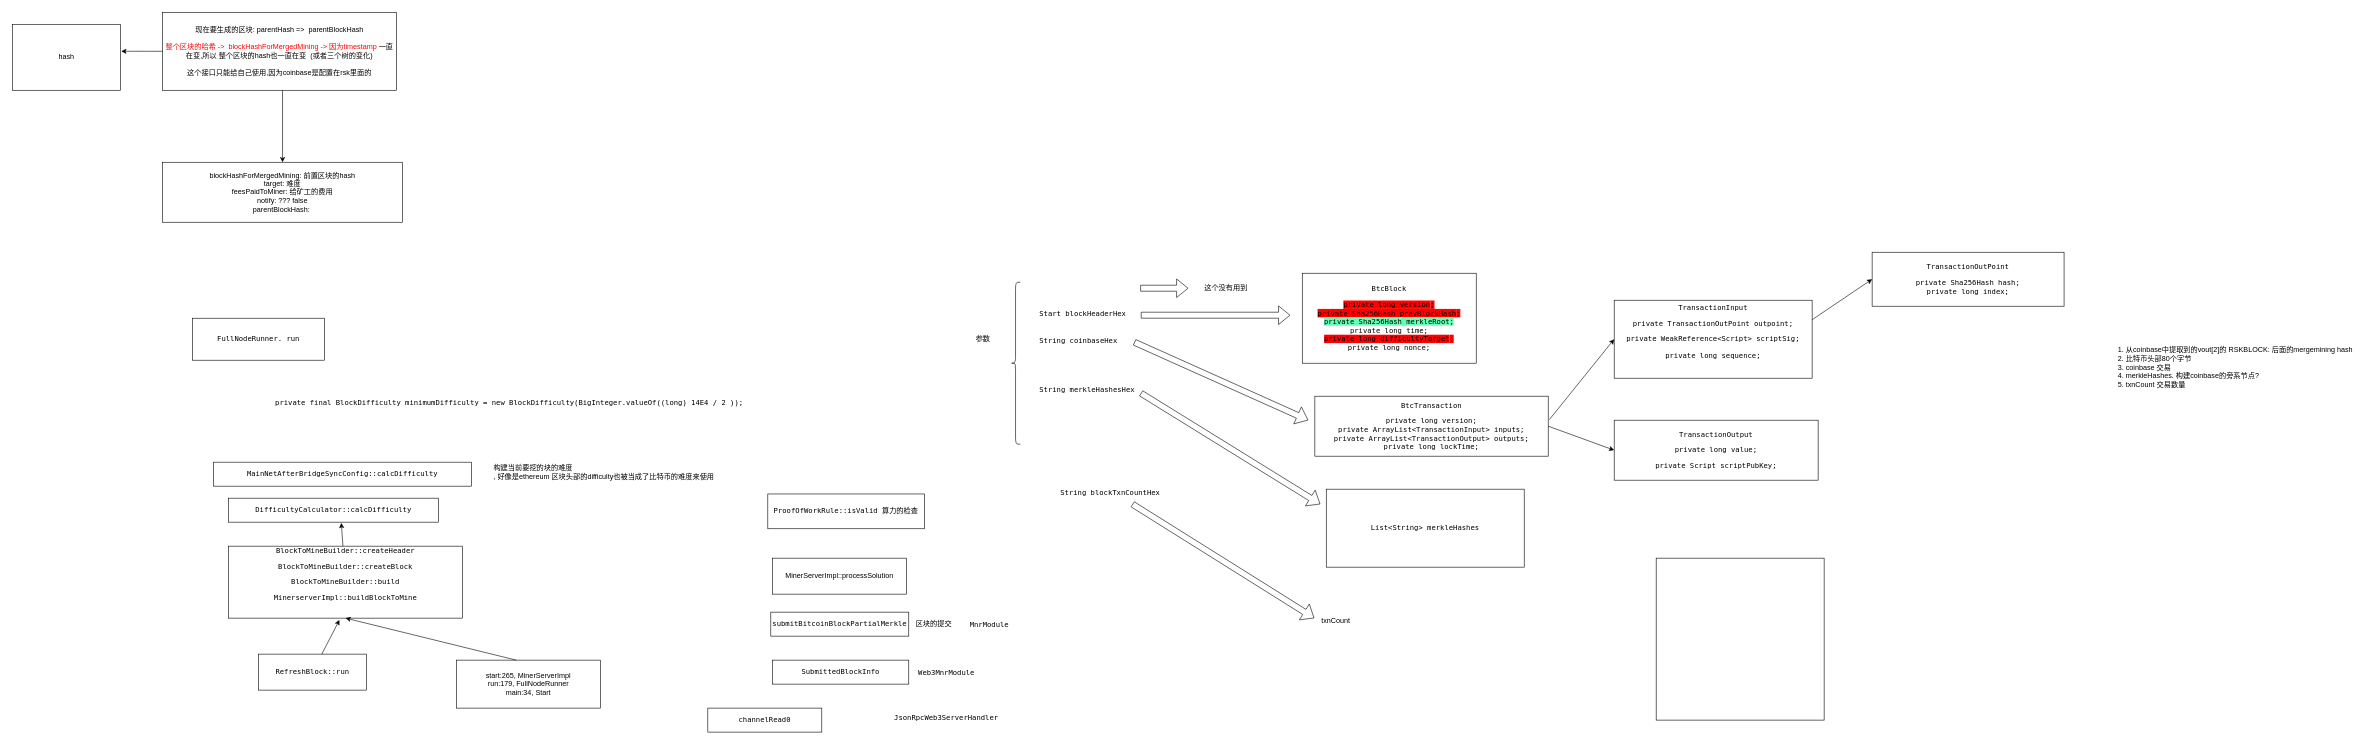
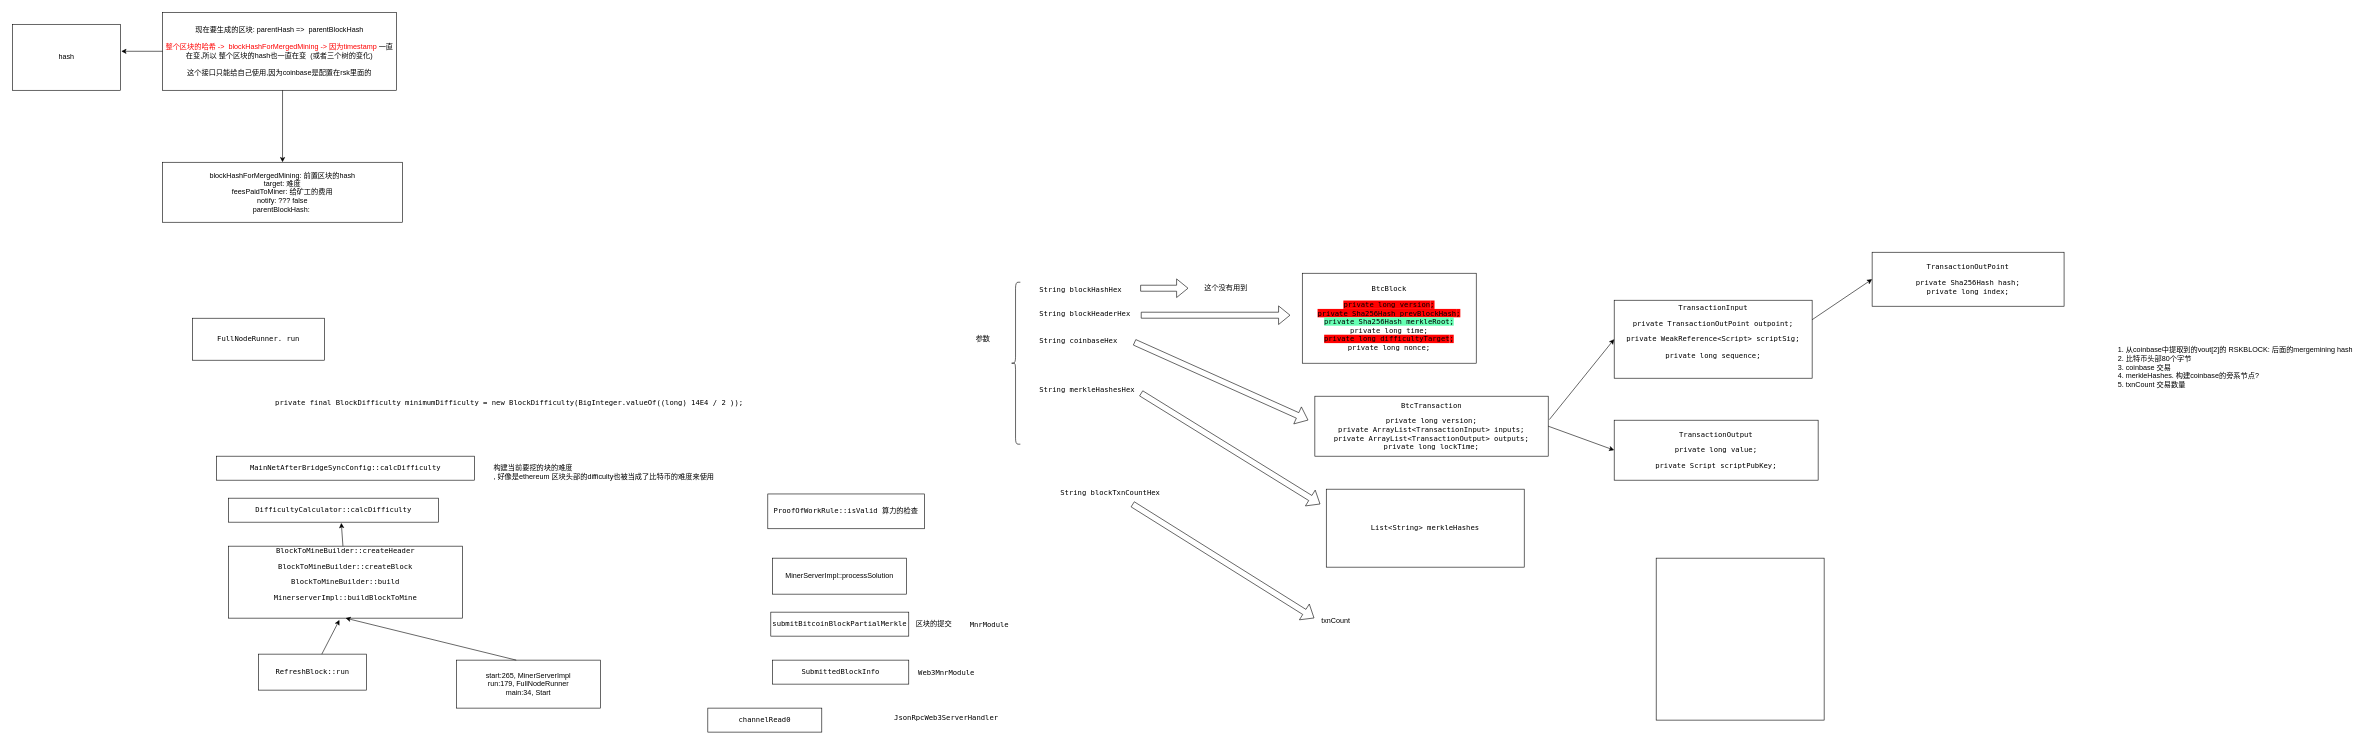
node "String blockHashHex": added
node "Start blockHeaderHex": label "Start blockHeaderHex" -> "String blockHeaderHex"
node "MainNetAfterBridgeSyncConfig::calcDifficulty": moved (342, 474) -> (345, 468)
